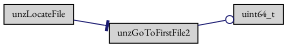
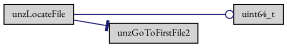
edge "unzGoToFirstFile2" -> "uint64_t": now "unzLocateFile" -> "uint64_t"
